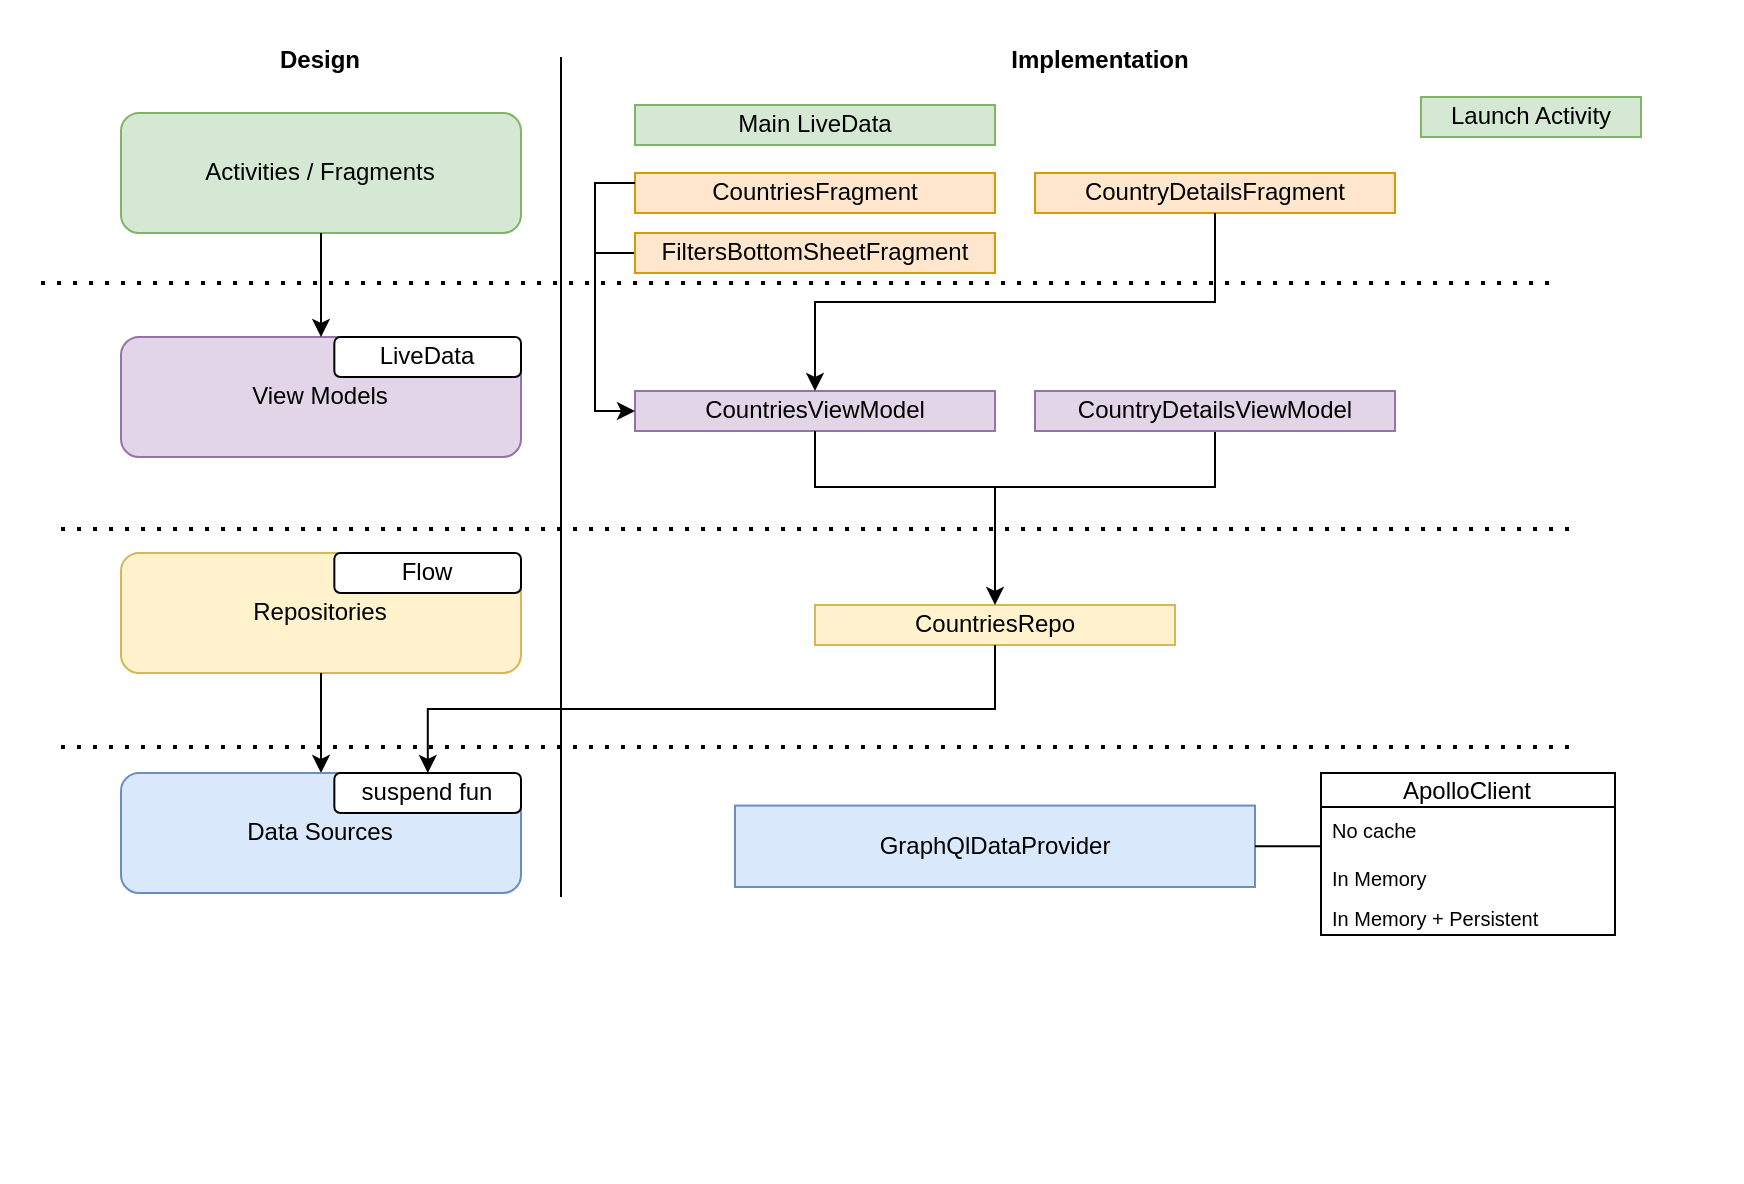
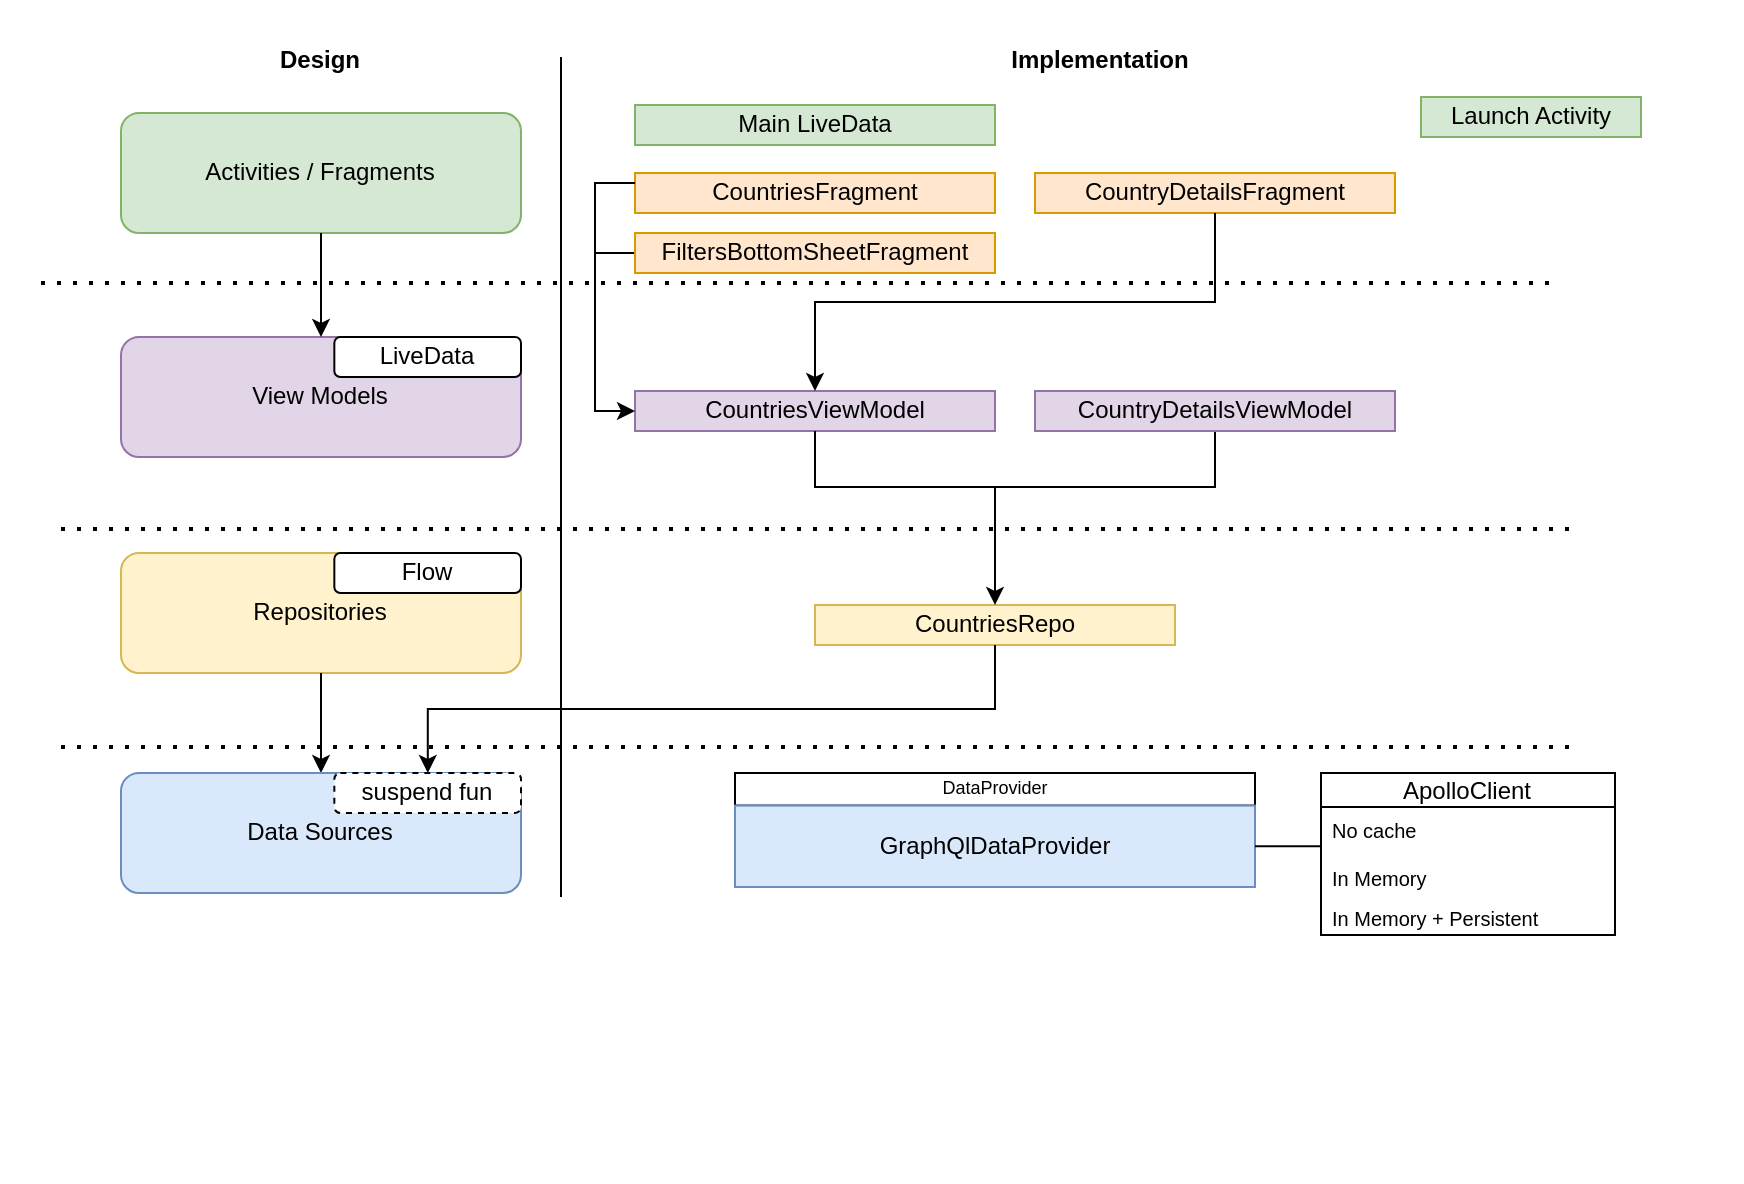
node "DataProvider": added
node "suspend fun": style solid -> dashed
